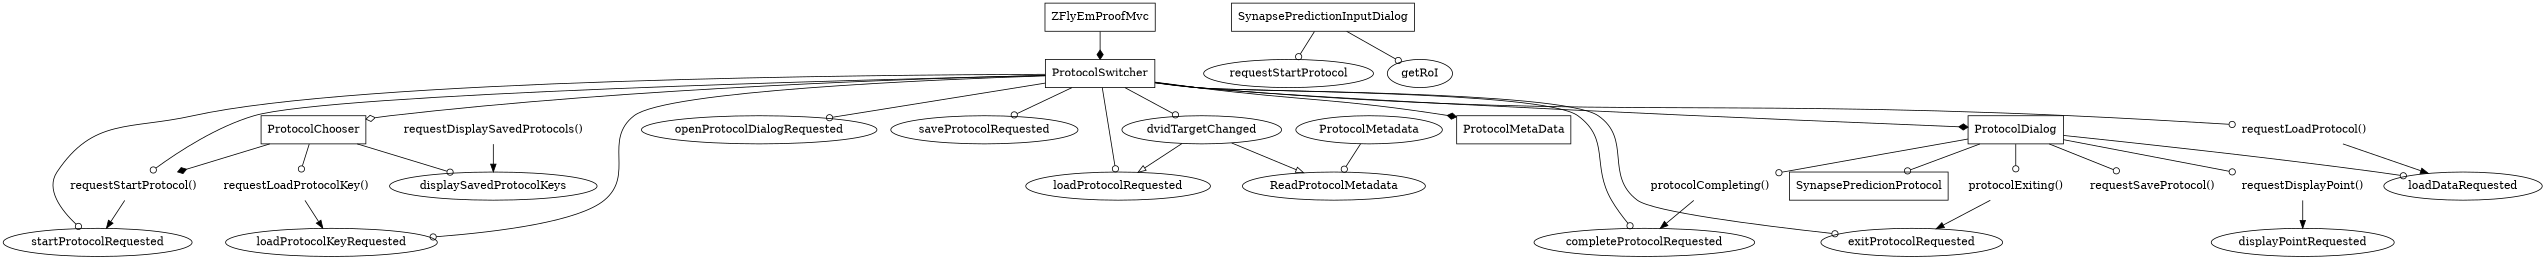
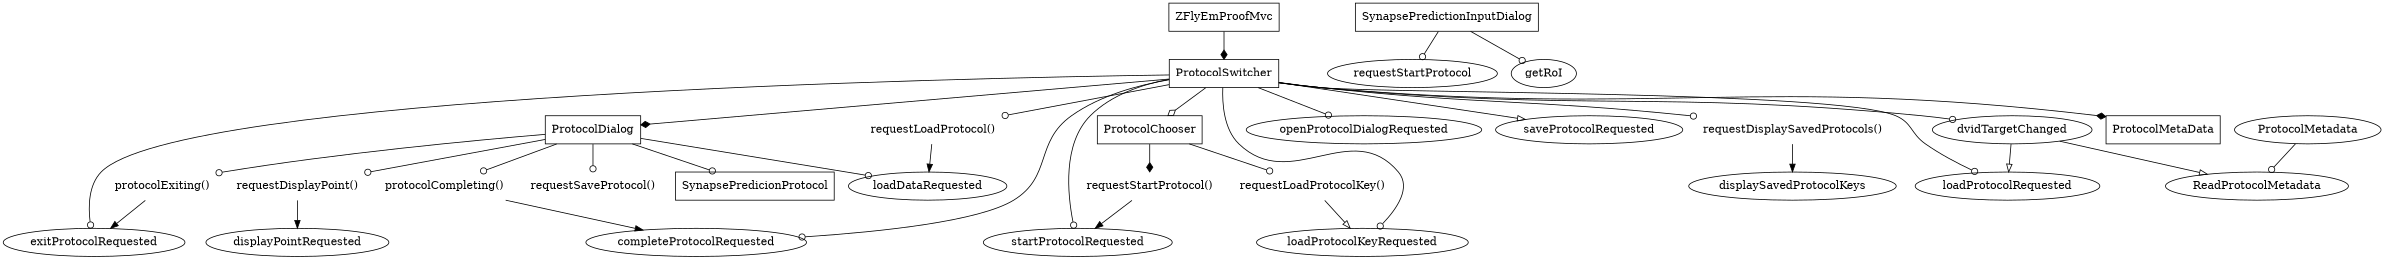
edge "ProtocolSwitcher" -> "requestStartProtocol()": now "ProtocolSwitcher" -> "requestDisplaySavedProtocols()"
edge "ProtocolSwitcher" -> "saveProtocolRequested": arrowhead odot -> onormal
edge "ProtocolChooser" -> "displaySavedProtocolKeys": removed
edge "requestLoadProtocolKey()" -> "loadProtocolKeyRequested": arrowhead normal -> onormal
